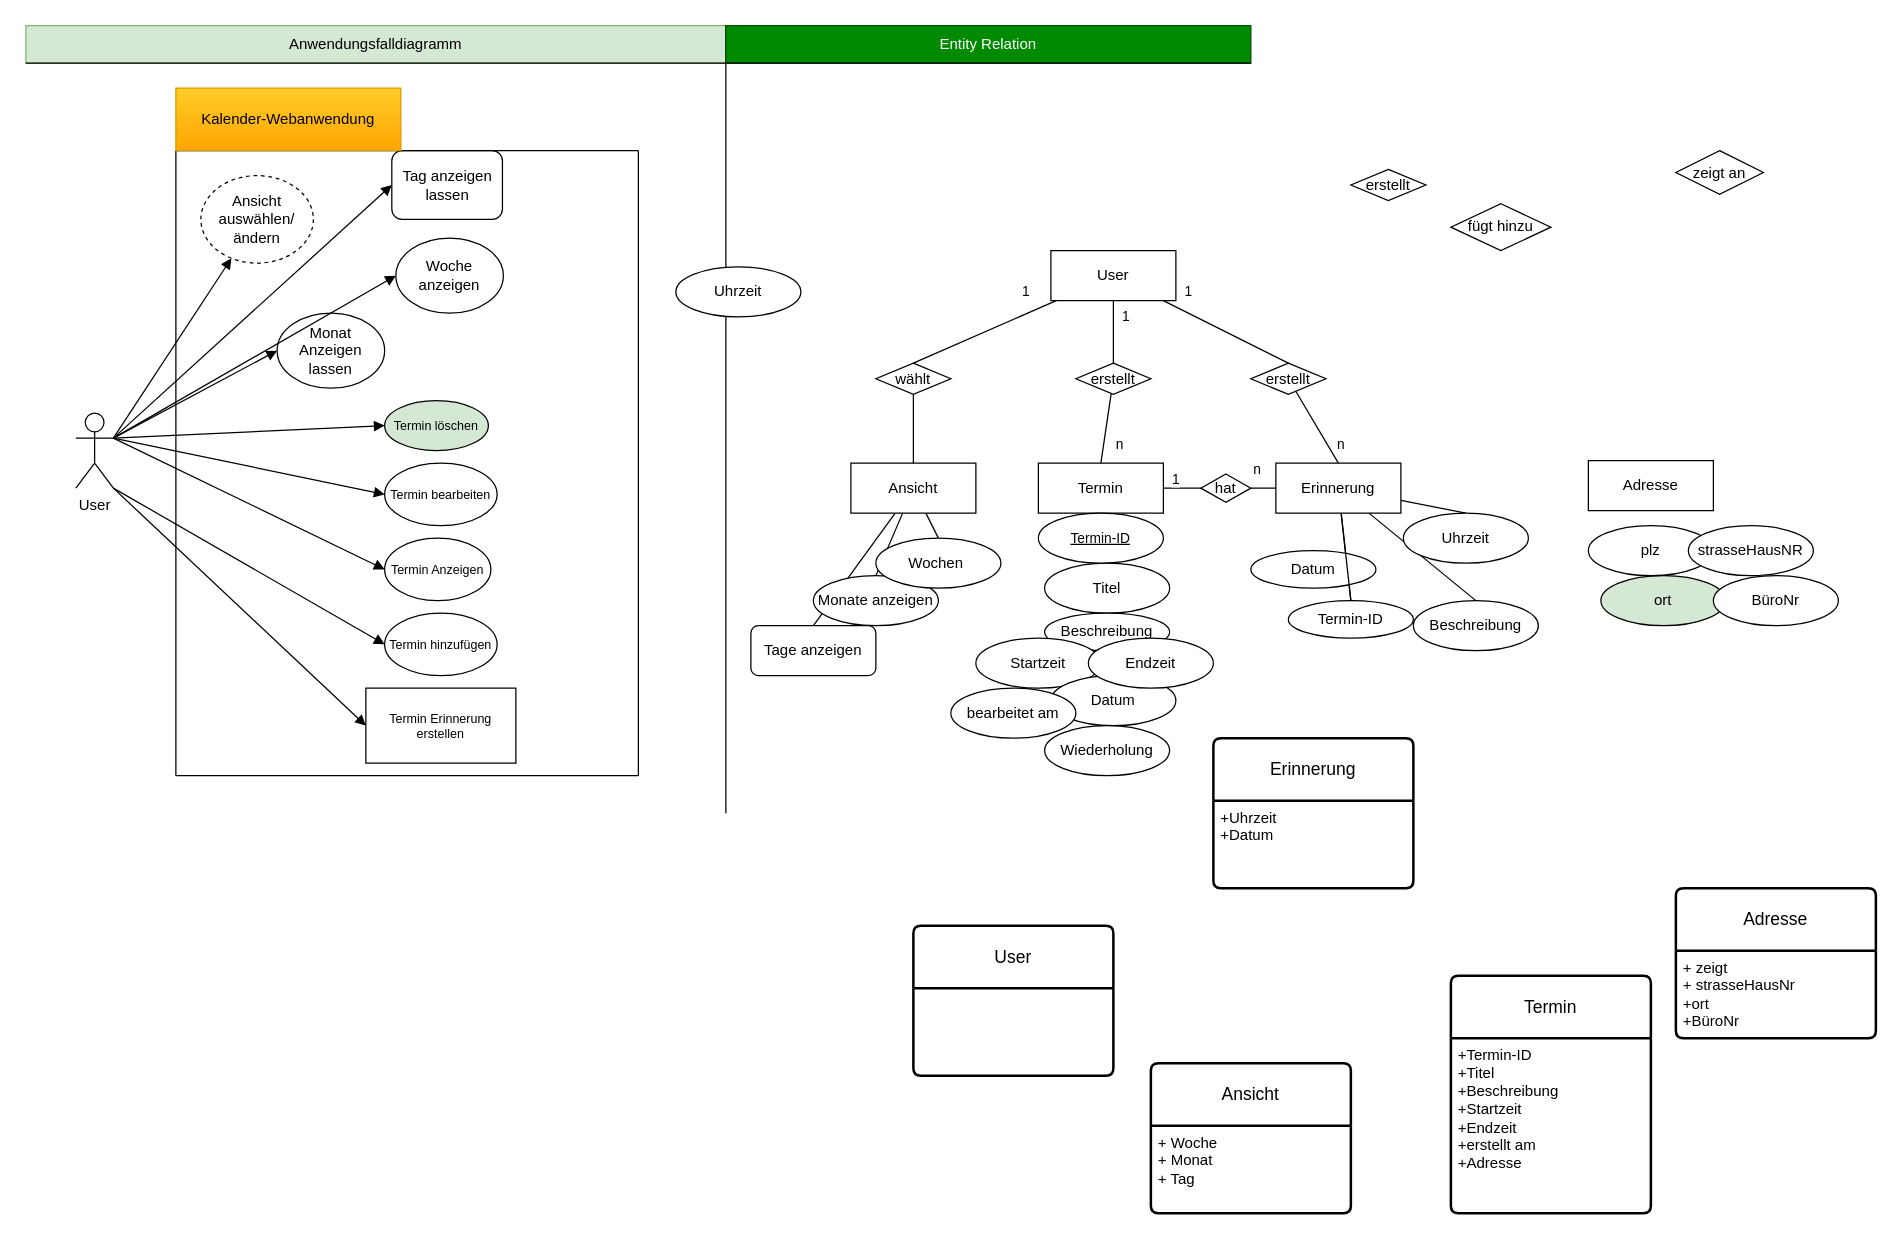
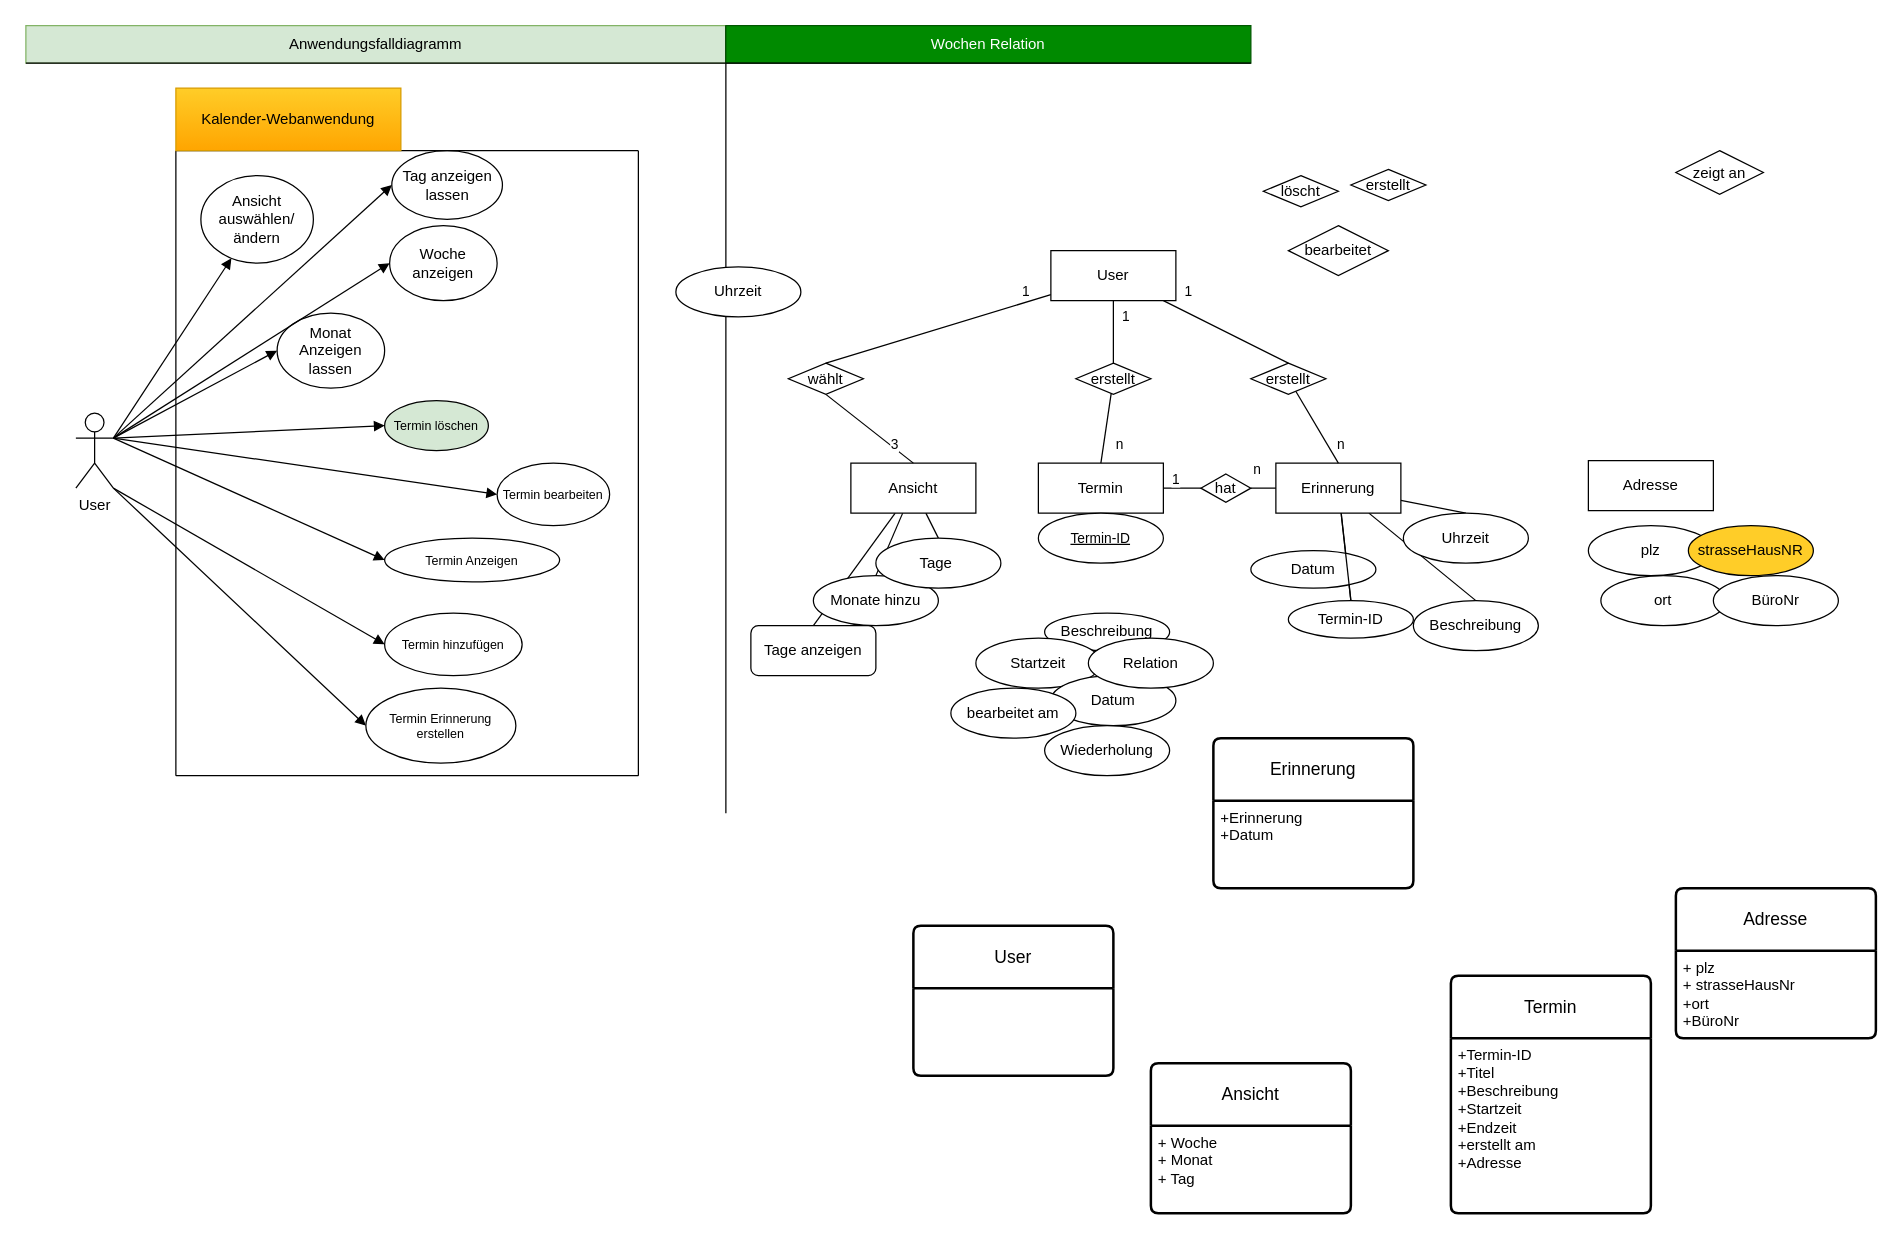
node "Entity Relation": label "Entity Relation" -> "Wochen Relation"
node "Tag anzeigen lassen": shape rounded rectangle -> ellipse
node "löscht": added
node "Ansicht auswählen/ändern": style dashed -> solid
node "fügt hinzu": removed
node "bearbeitet": added
node "Woche anzeigen": moved (449, 276) -> (443, 263)
node "wählt": moved (913, 379) -> (826, 379)
node "3": added
node "Termin bearbeiten": moved (441, 494) -> (553, 494)
node "strasseHausNR": fillcolor #ffffff -> #ffcd28
node "Wochen": label "Wochen" -> "Tage"
node "Termin Anzeigen": size 106x63 -> 175x44
node "Titel": removed
node "Monate anzeigen": label "Monate anzeigen" -> "Monate hinzu"
node "ort": fillcolor #d5e8d4 -> #ffffff
node "Termin hinzufügen": size 113x63 -> 138x63
node "Endzeit": label "Endzeit" -> "Relation"
node "Termin Erinnerung erstellen": shape rectangle -> ellipse
node "+Uhrzeit +Datum": label "+Uhrzeit +Datum" -> "+Erinnerung +Datum"
node "+ zeigt + strasseHausNr +ort +BüroNr": label "+ zeigt + strasseHausNr +ort +BüroNr" -> "+ plz + strasseHausNr +ort +BüroNr"
